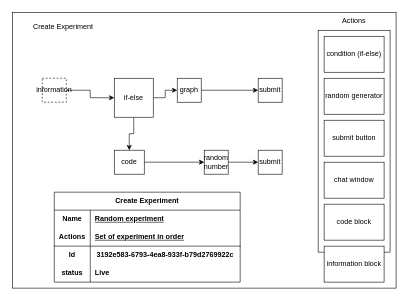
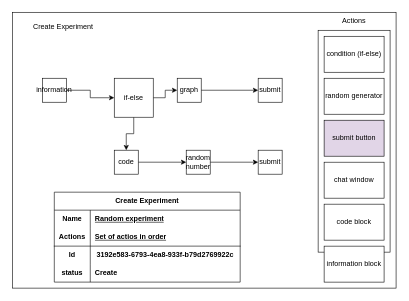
node "information": style dashed -> solid
node "submit button": fillcolor #ffffff -> #e1d5e7
node "code": size 30x24 -> 24x24
node "random number": moved (216, 162) -> (198, 162)
node "Set of experiment in order": label "Set of experiment in order" -> "Set of actios in order"
node "Live": label "Live" -> "Create"
